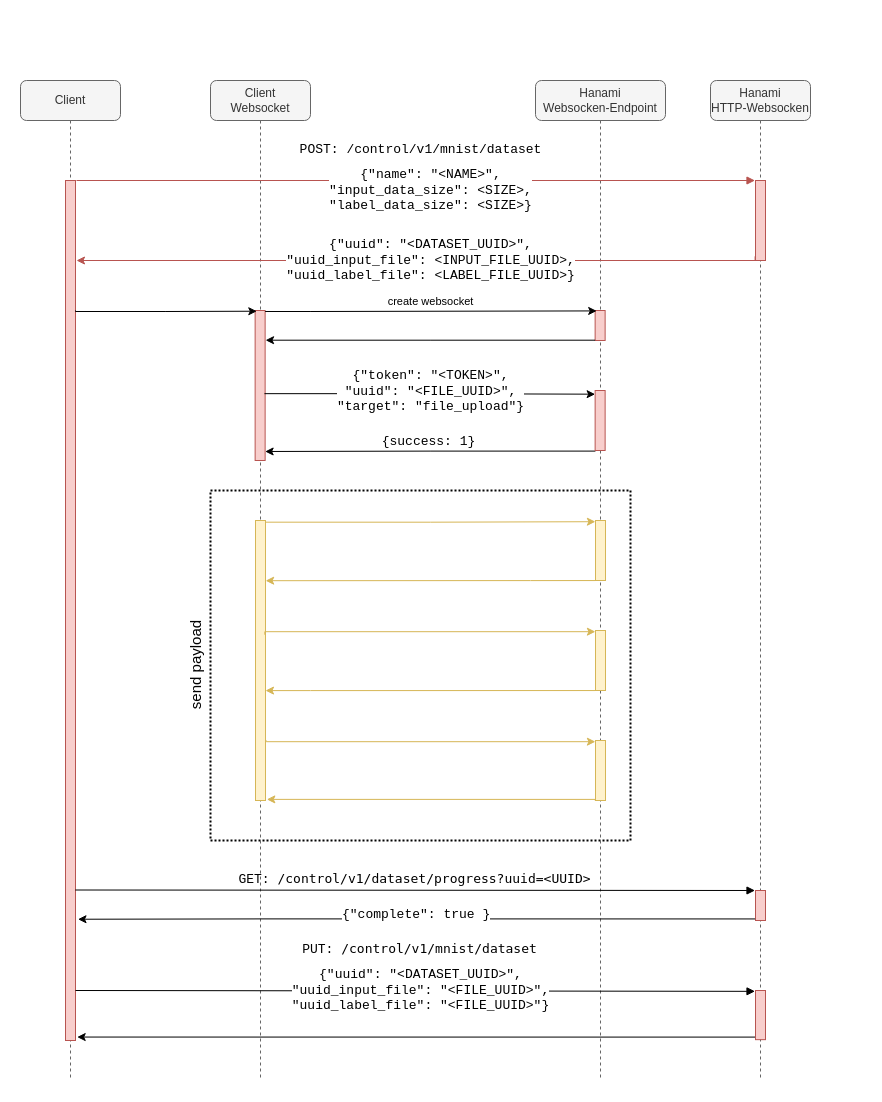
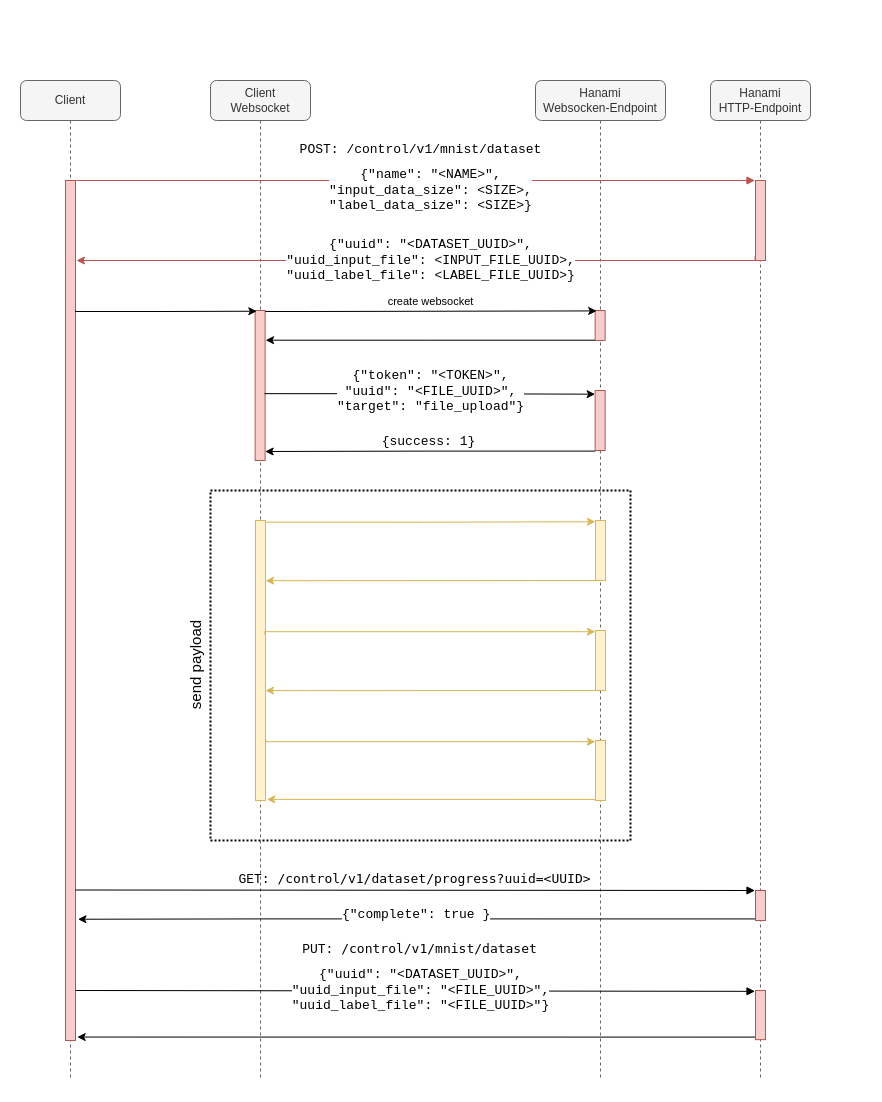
node "Hanami HTTP-Websocken": label "Hanami HTTP-Websocken" -> "Hanami HTTP-Endpoint"
